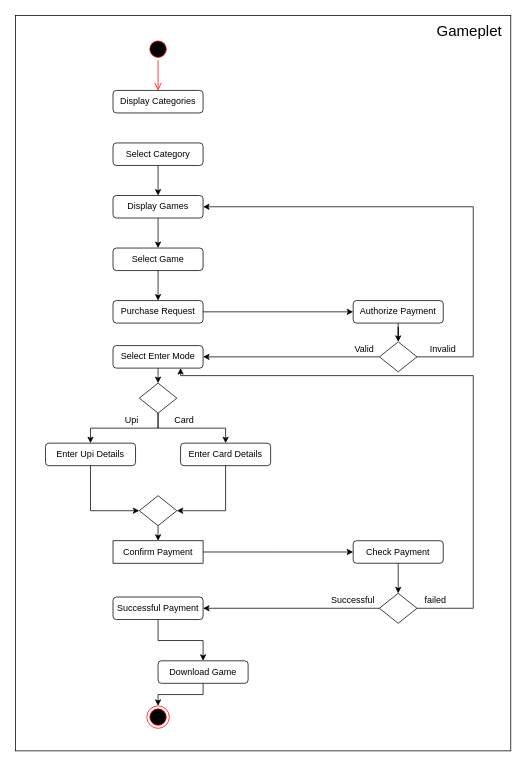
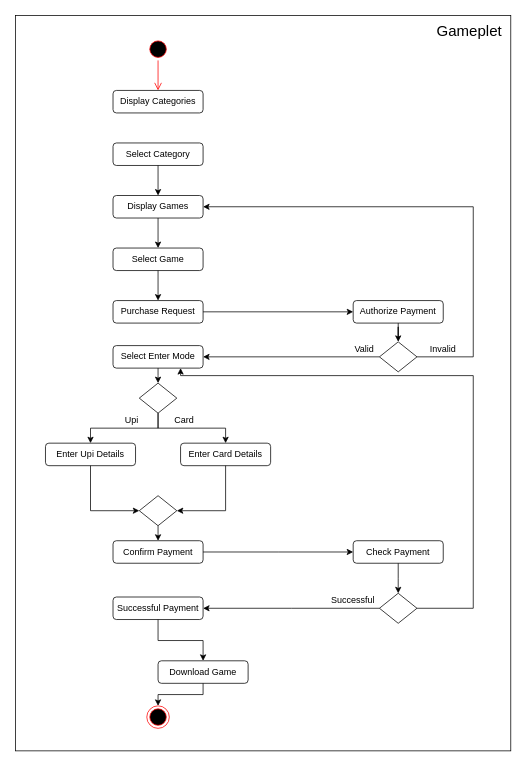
node "Confirm Payment": shape rectangle -> rounded rectangle
node "failed": removed
